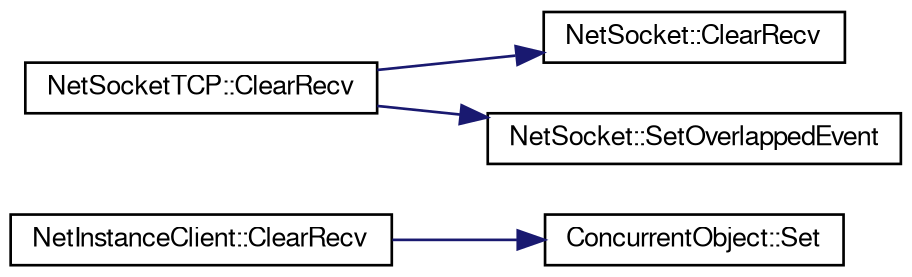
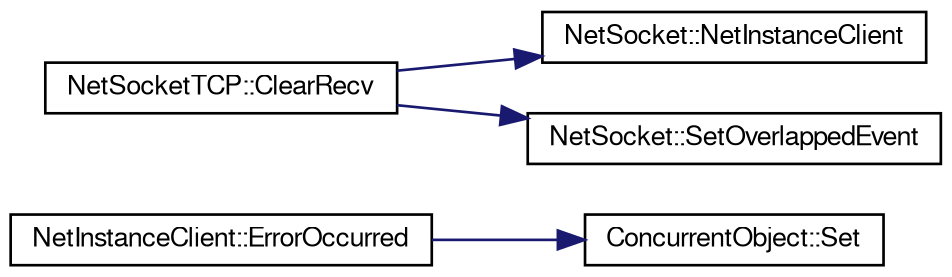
node "NetSocket::ClearRecv": label "NetSocket::ClearRecv" -> "NetSocket::NetInstanceClient"
node "NetInstanceClient::ClearRecv": label "NetInstanceClient::ClearRecv" -> "NetInstanceClient::ErrorOccurred"
